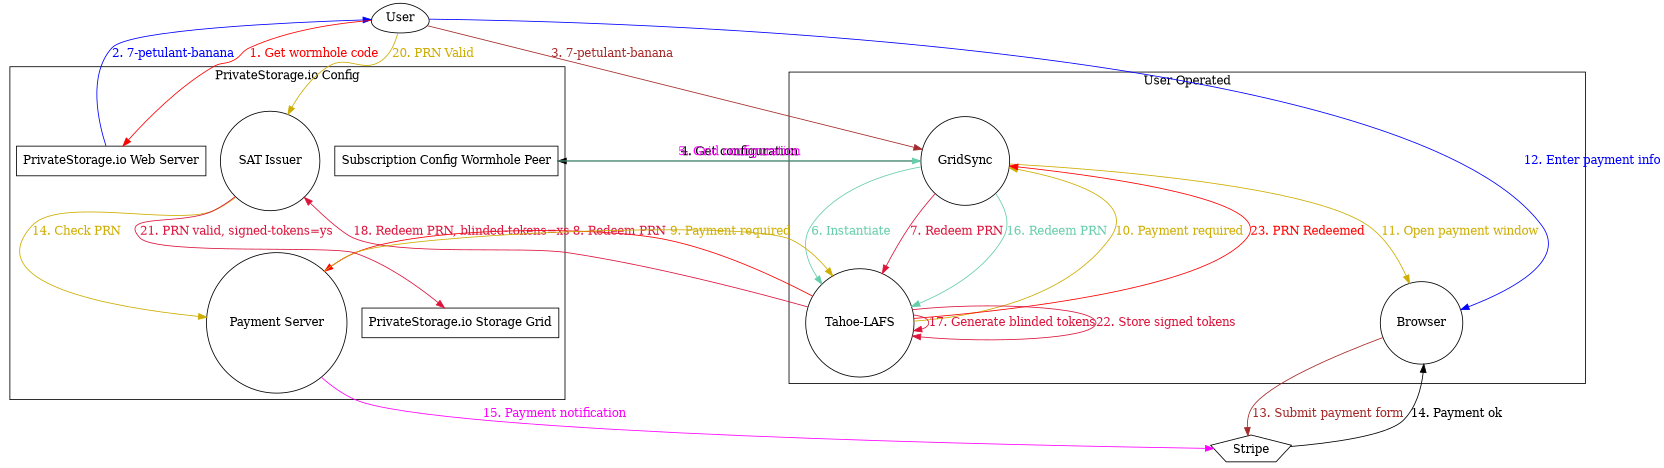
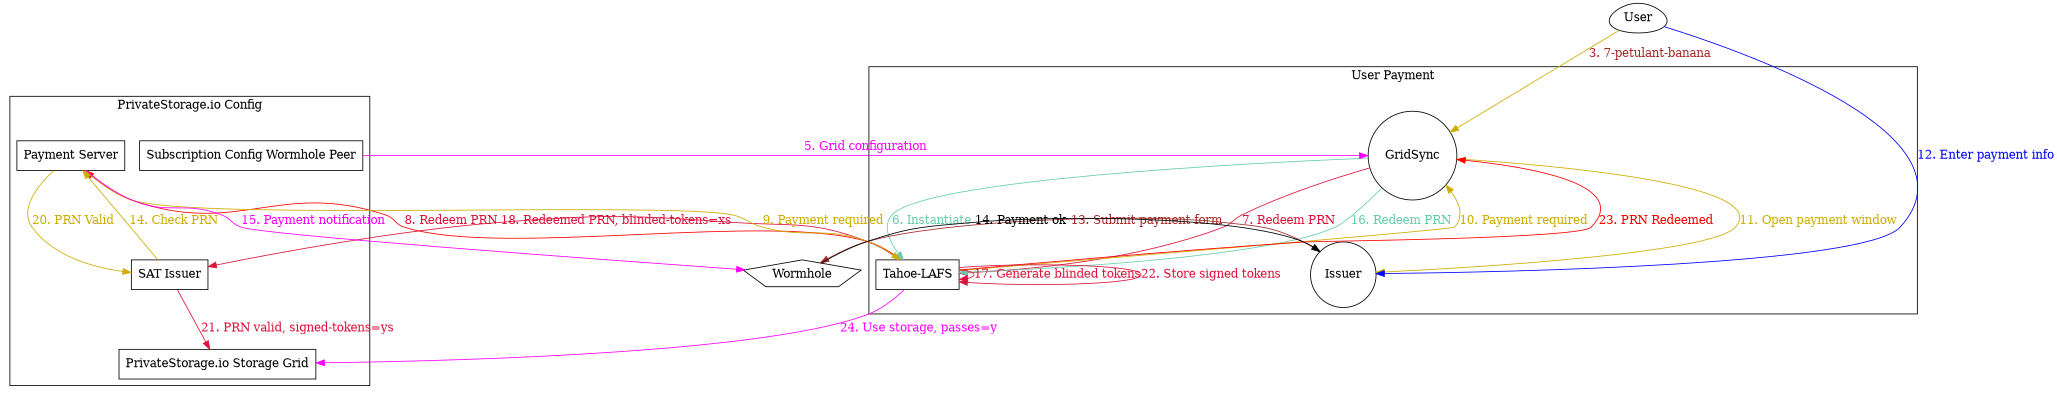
edge "User" -> "SAT Issuer": now "Payment Server" -> "SAT Issuer"
cluster "User Operated": label "User Operated" -> "User Payment"
edge "User" -> "GridSync": color brown -> gold3
node "PrivateStorage.io Web Server": removed
node "SAT Issuer": shape circle -> box
edge "Subscription Config Wormhole Peer" -> "GridSync": color aquamarine3 -> magenta
edge "GridSync" -> "Subscription Config Wormhole Peer": removed, label "4. Get configuration"
edge "Tahoe-LAFS" -> "SAT Issuer": label "18. Redeem PRN, blinded-tokens=xs" -> "18. Redeemed PRN, blinded-tokens=xs"
node "Payment Server": shape circle -> box
node "Tahoe-LAFS": shape circle -> box
node "Browser": label "Browser" -> "Issuer"
edge "Tahoe-LAFS" -> "PrivateStorage.io Storage Grid": added, label "24. Use storage, passes=y"
node "Stripe": label "Stripe" -> "Wormhole"
